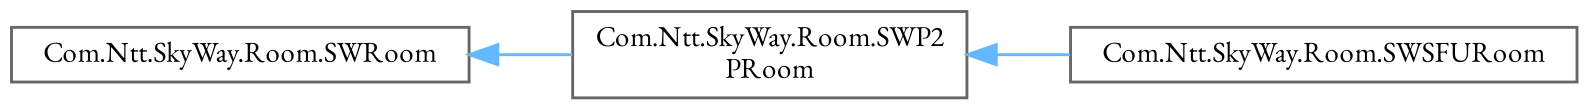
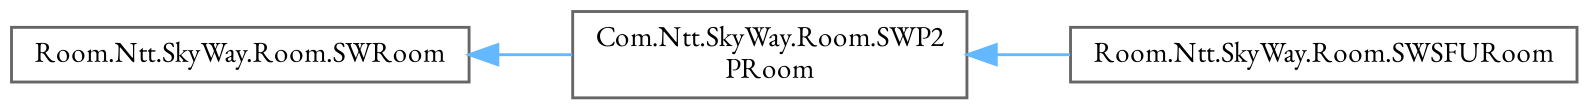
node "Com.Ntt.SkyWay.Room.SWRoom": label "Com.Ntt.SkyWay.Room.SWRoom" -> "Room.Ntt.SkyWay.Room.SWRoom"
node "Com.Ntt.SkyWay.Room.SWSFURoom": label "Com.Ntt.SkyWay.Room.SWSFURoom" -> "Room.Ntt.SkyWay.Room.SWSFURoom"
